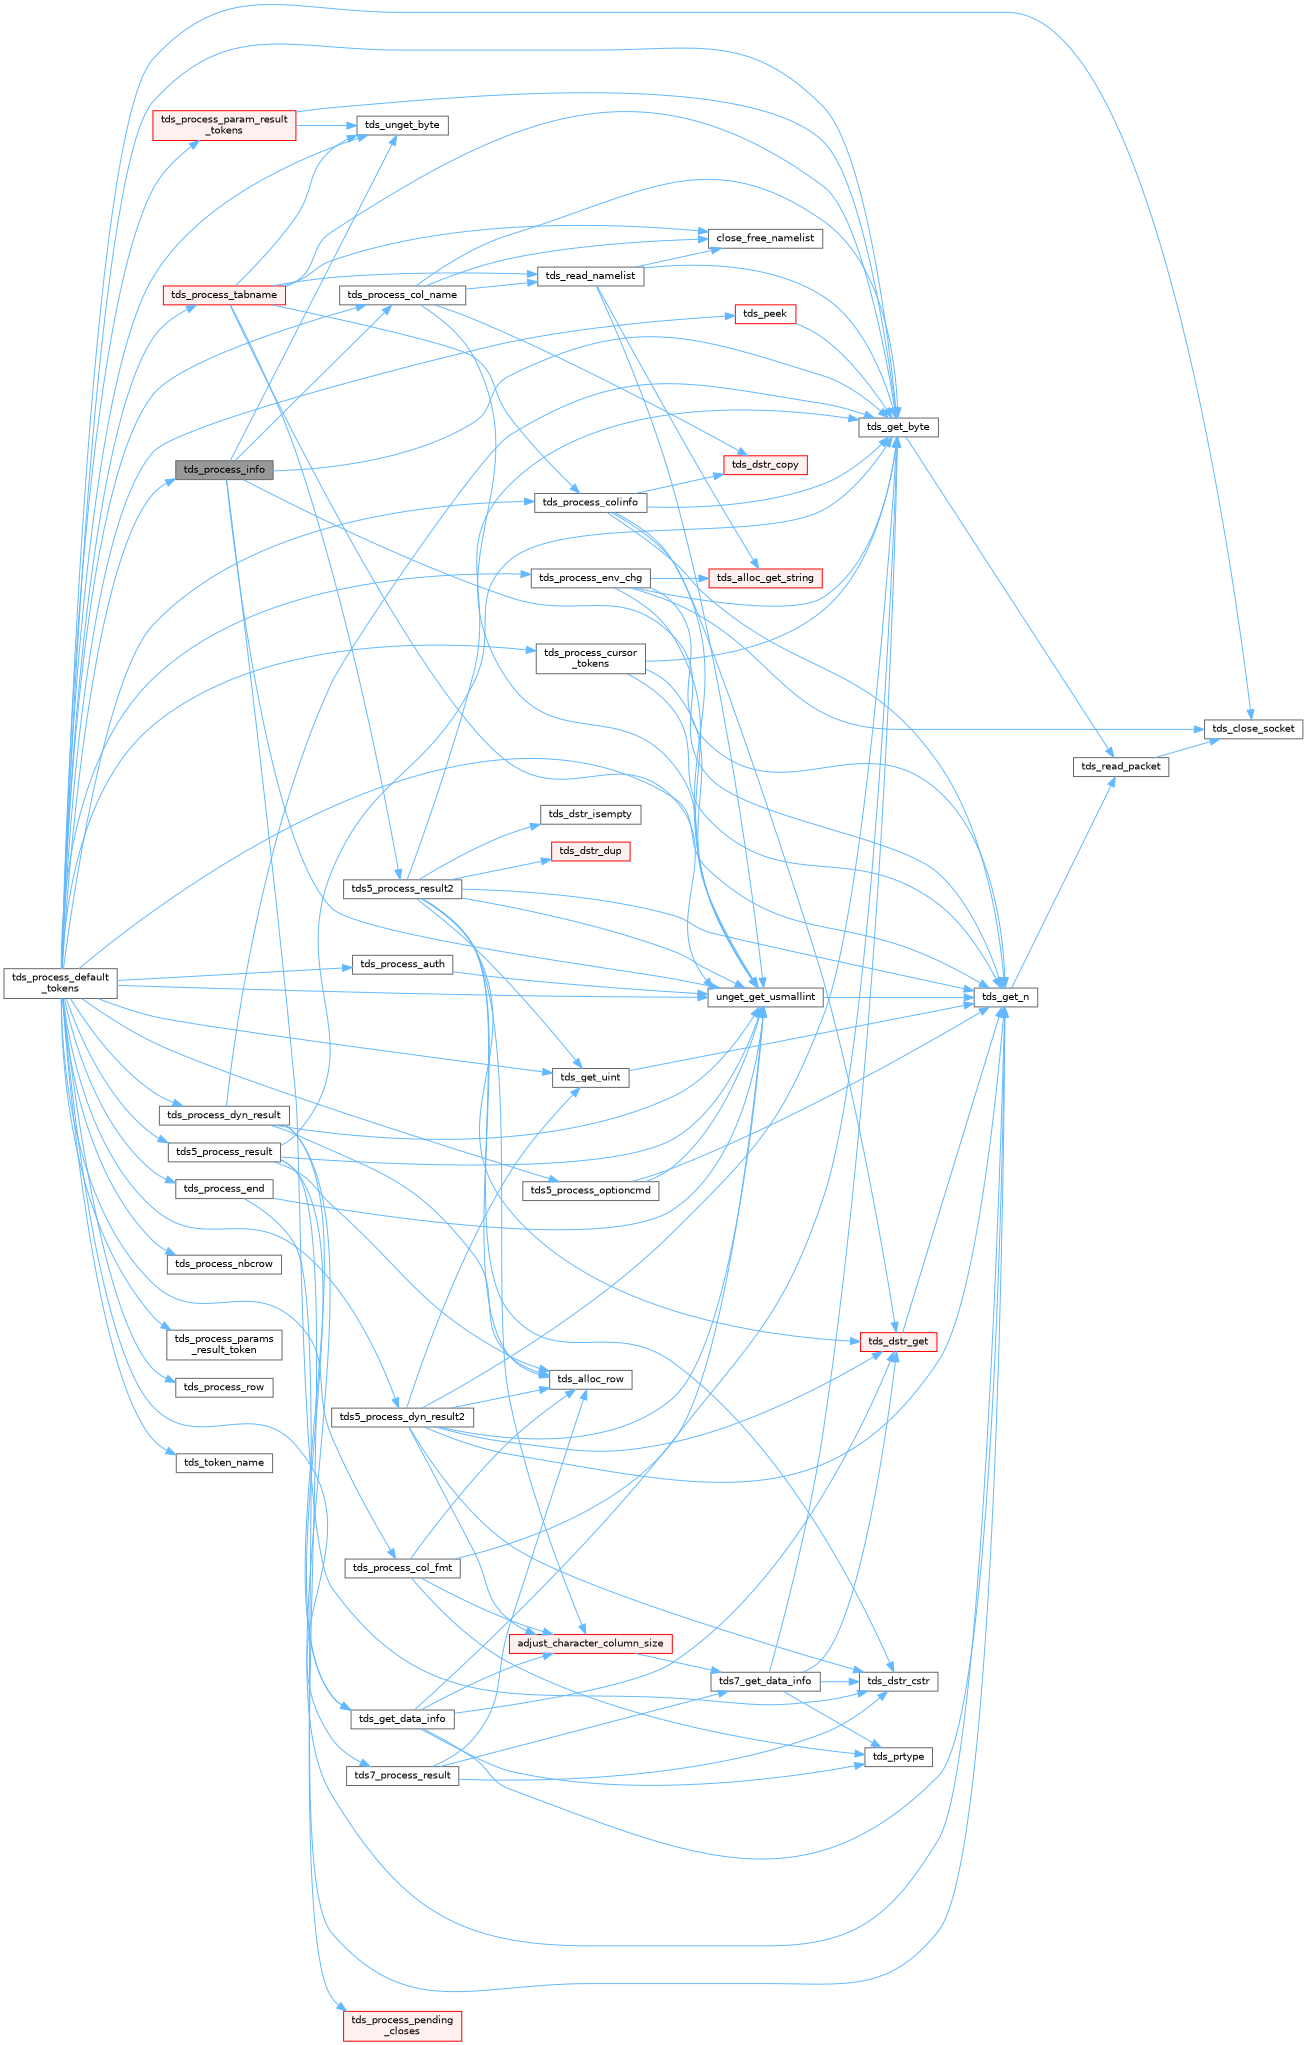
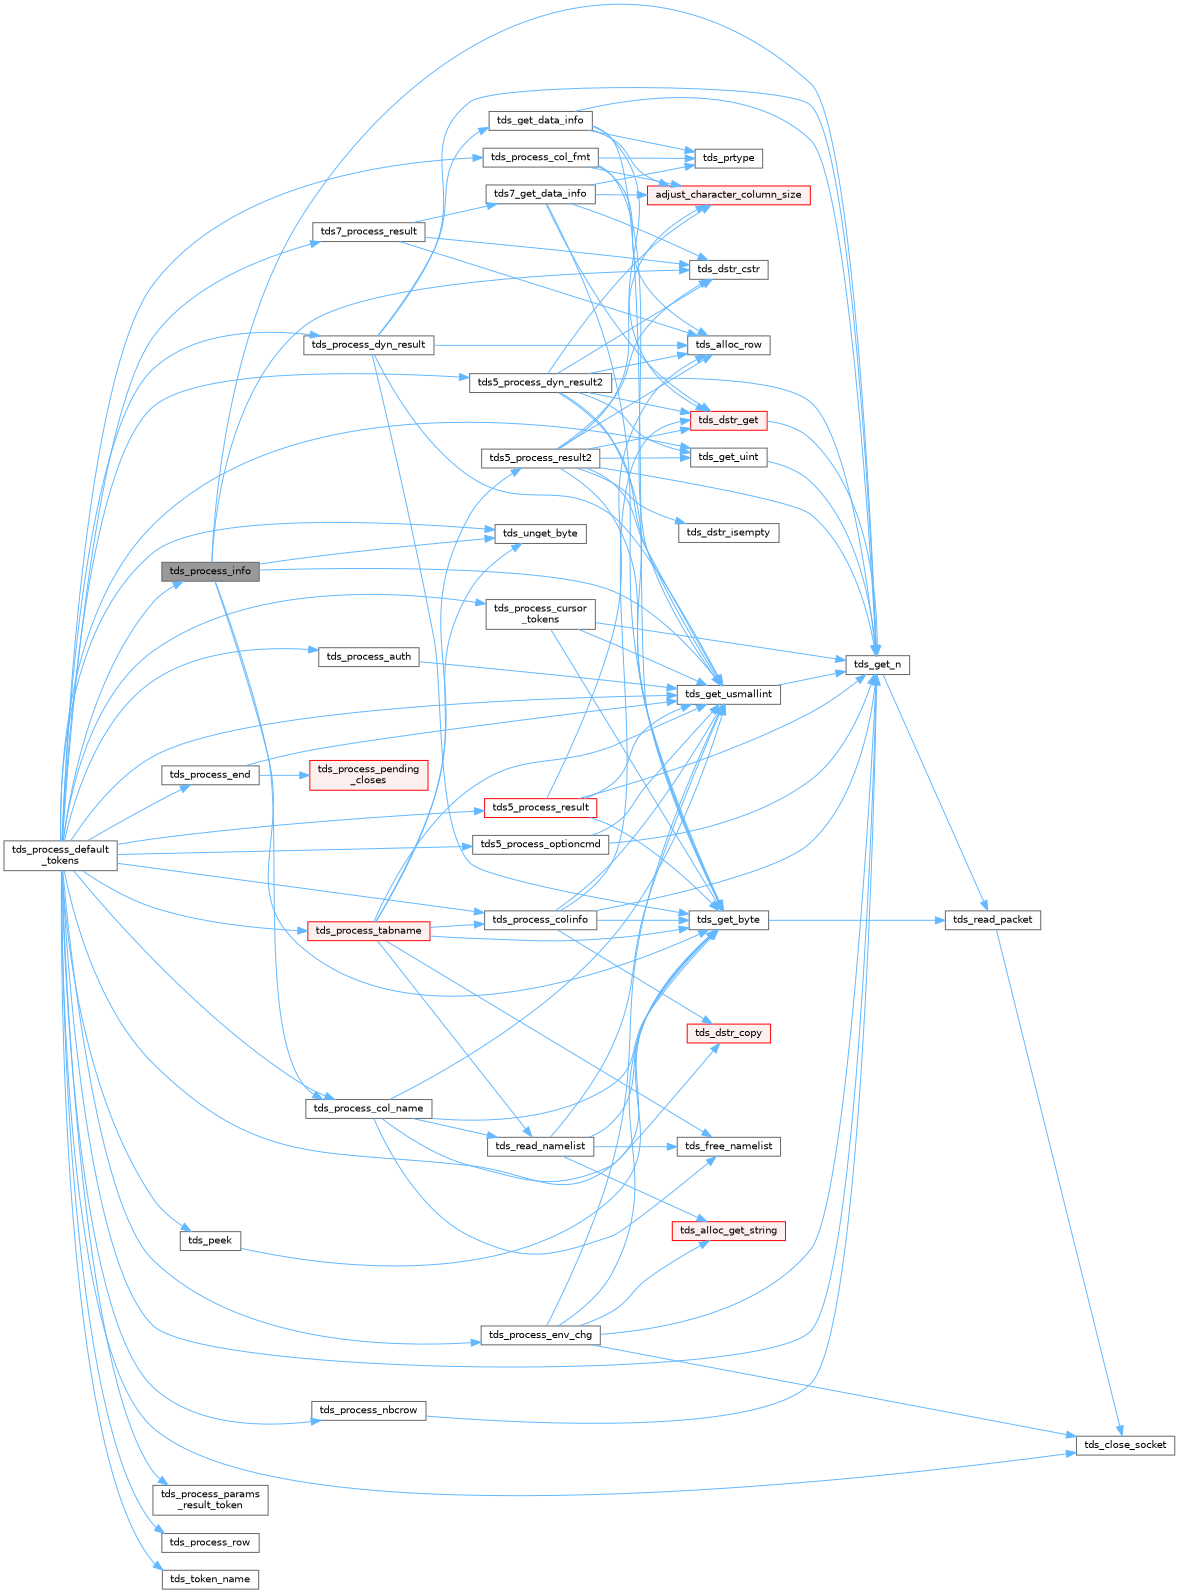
node "tds_process_param_result _tokens": removed
node "close_free_namelist": label "close_free_namelist" -> "tds_free_namelist"
node "tds_peek": color red -> grey40
node "tds_dstr_dup": removed
node "unget_get_usmallint": label "unget_get_usmallint" -> "tds_get_usmallint"
node "tds5_process_result": color grey40 -> red
edge "tds_process_nbcrow" -> "tds_get_n": added
edge "tds5_process_result" -> "tds_get_data_info": removed
edge "adjust_character_column_size" -> "tds7_get_data_info": reversed
